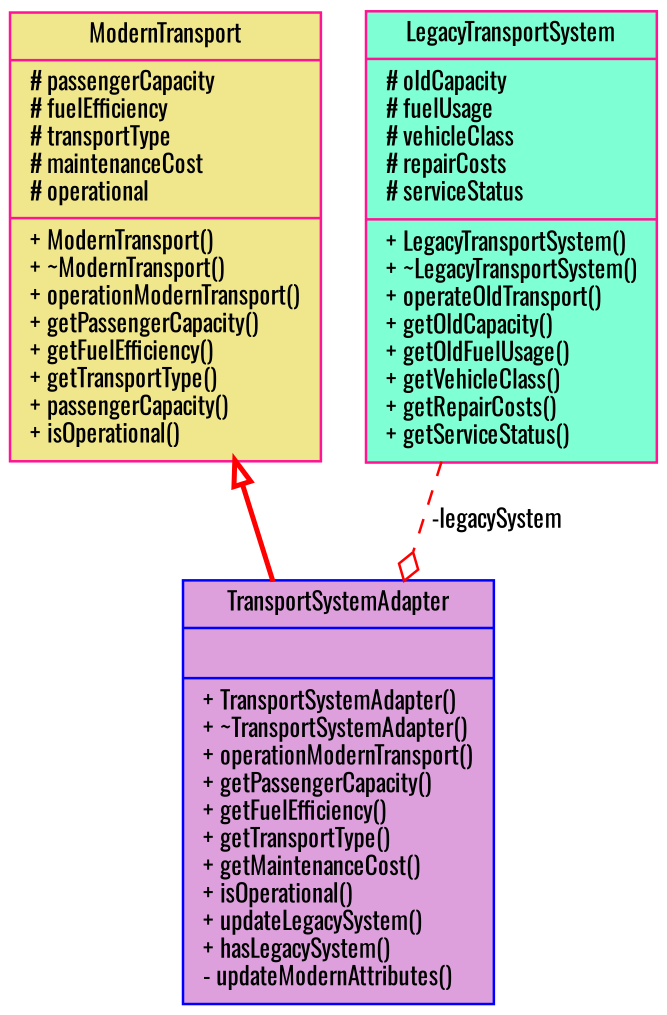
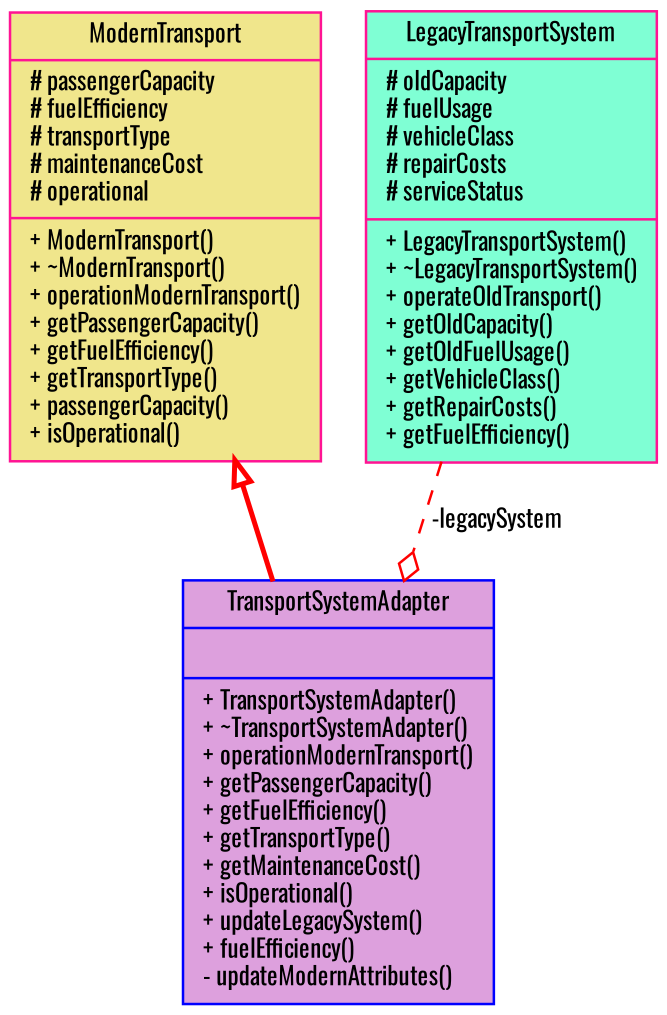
node "LegacyTransportSystem": text "+ getServiceStatus()" -> "+ getFuelEfficiency()"
node "TransportSystemAdapter": text "+ hasLegacySystem()" -> "+ fuelEfficiency()"
